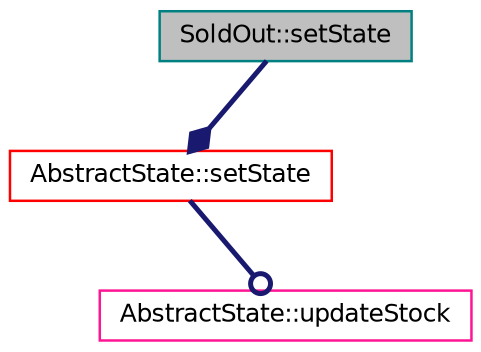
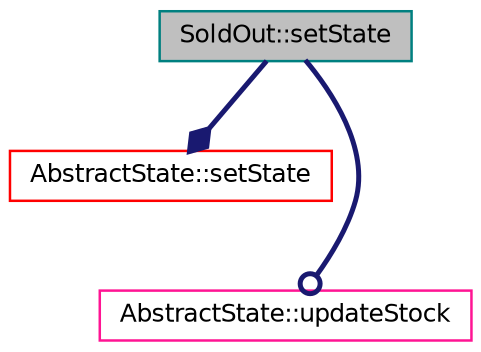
edge "AbstractState::setState" -> "AbstractState::updateStock": now "SoldOut::setState" -> "AbstractState::updateStock"
